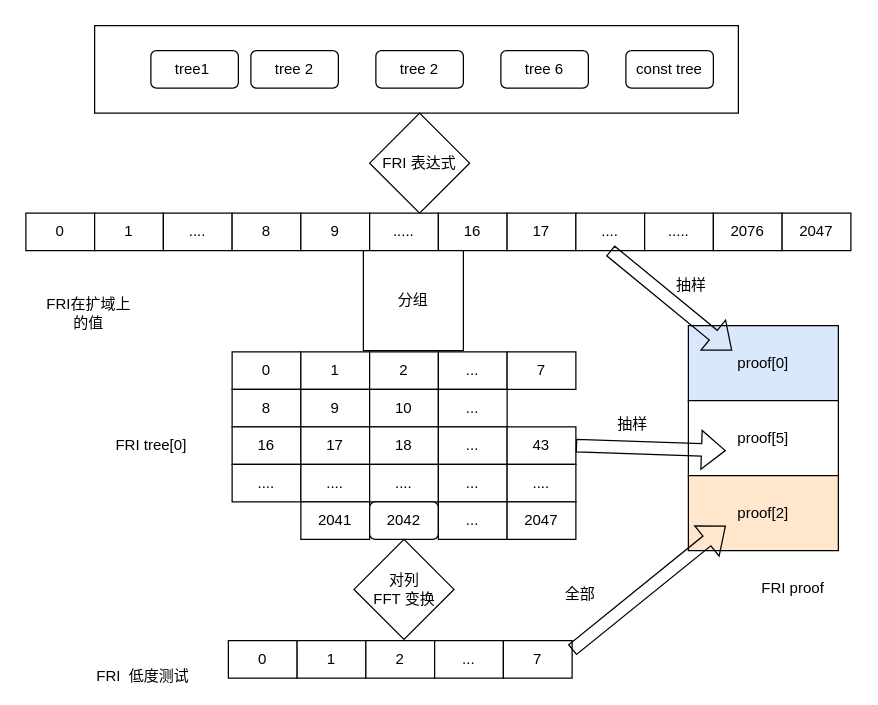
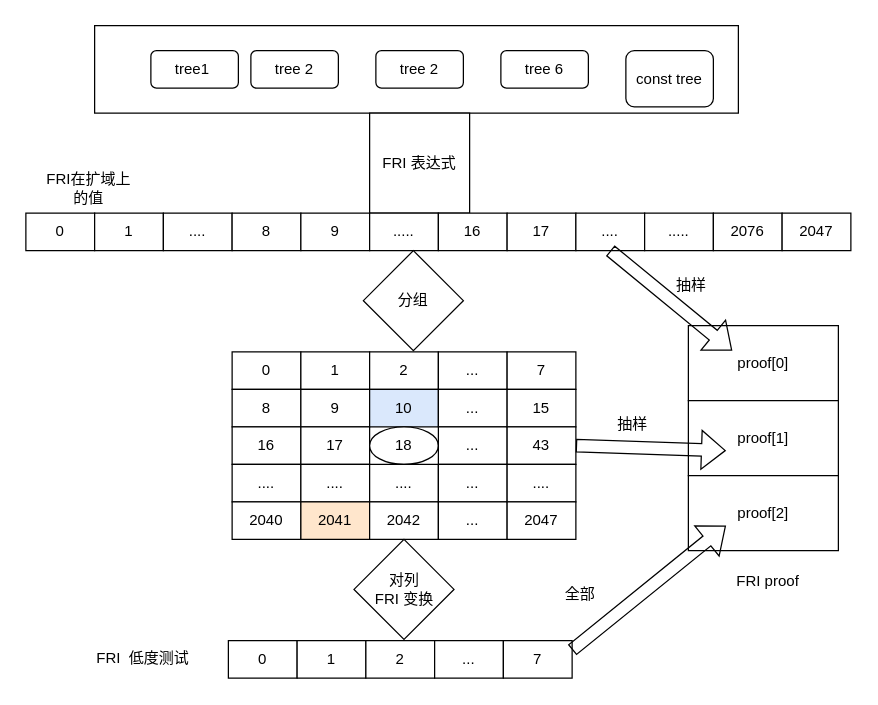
node "const tree": size 88x38 -> 88x56
node "FRI 表达式": shape diamond -> rectangle
node "分组": shape rectangle -> diamond
node "FRI在扩域上 的值": moved (88, 313) -> (88, 188)
node "proof[0]": fillcolor #dae8fc -> #ffffff
node "10": fillcolor #ffffff -> #dae8fc
node "15": added
node "proof[5]": label "proof[5]" -> "proof[1]"
node "FRI tree[0]": removed
node "18": shape rectangle -> ellipse
node "proof[2]": fillcolor #ffe6cc -> #ffffff
node "2040": added
node "2041": fillcolor #ffffff -> #ffe6cc
node "2042": shape rounded rectangle -> rectangle
node "FRI proof": moved (794, 588) -> (769, 582)
node "对列 FFT 变换": label "对列 FFT 变换" -> "对列 FRI 变换"
node "FRI 低度测试": moved (144, 677) -> (144, 658)
